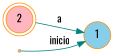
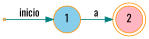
edge "2" -> "1": reversed
